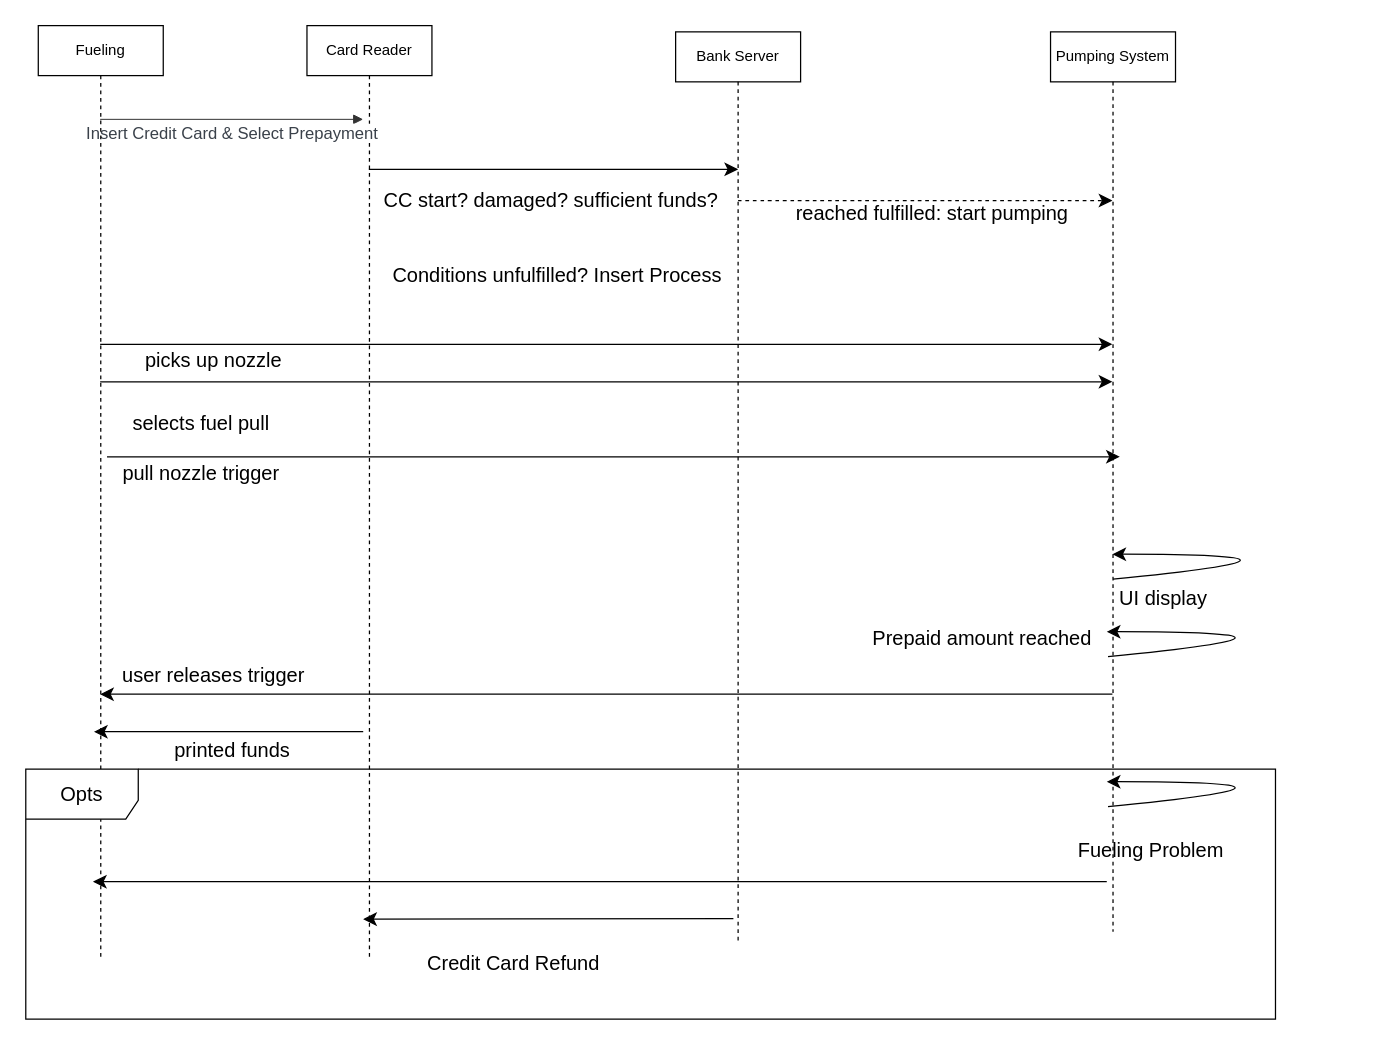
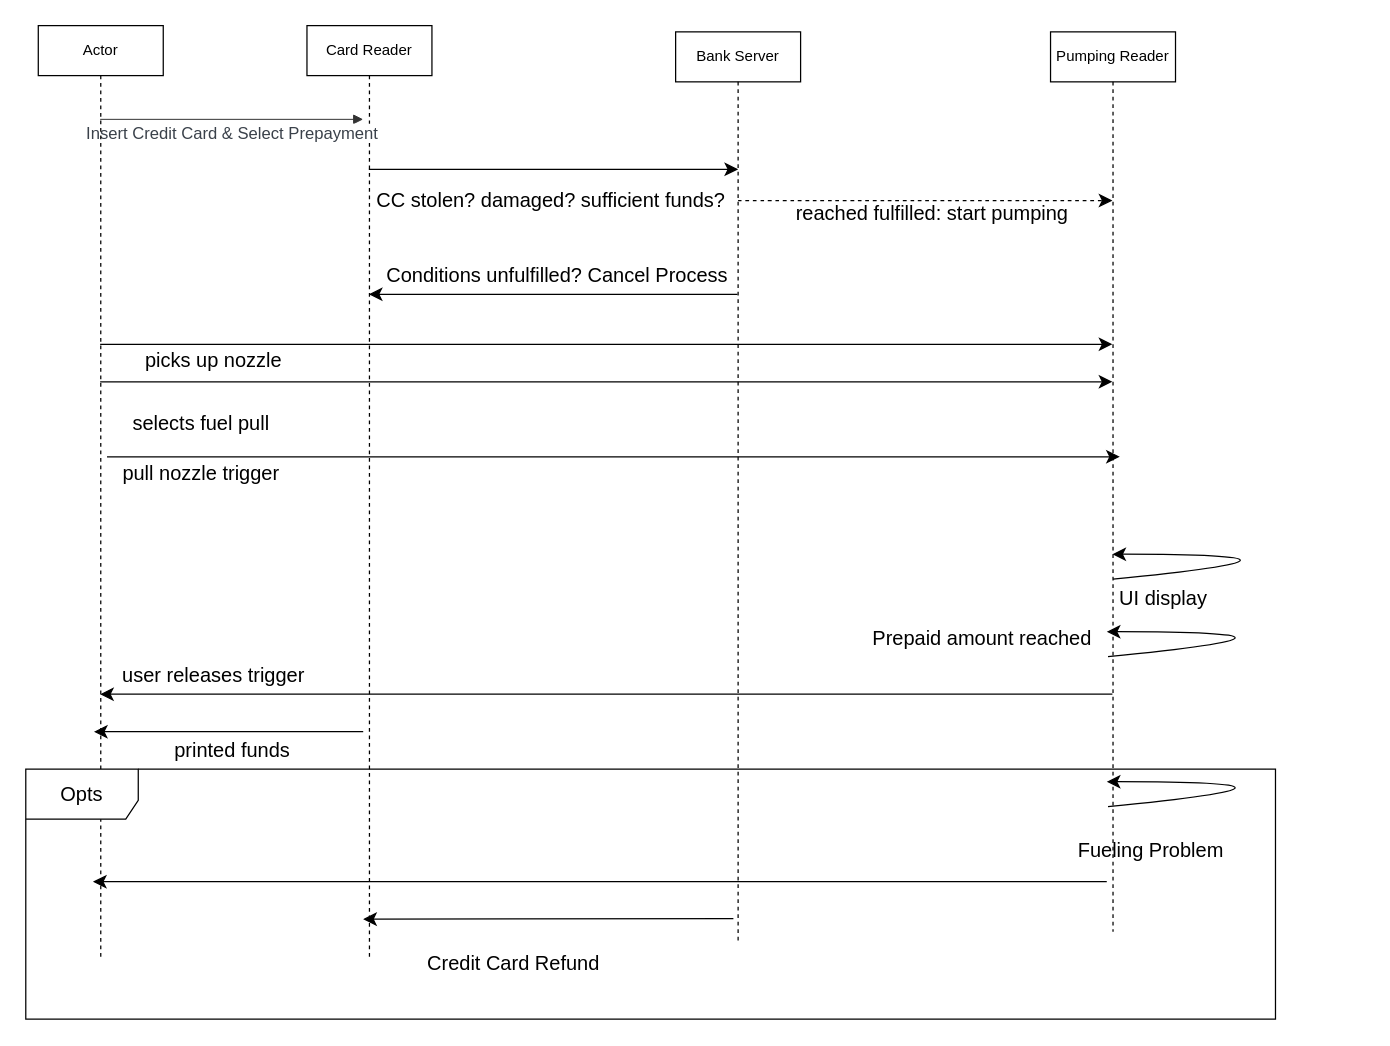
node "Fueling": label "Fueling" -> "Actor"
node "Pumping System": label "Pumping System" -> "Pumping Reader"
node "CC start? damaged? sufficient funds?": label "CC start? damaged? sufficient funds?" -> "CC stolen? damaged? sufficient funds?"
node "Conditions unfulfilled? Insert Process": label "Conditions unfulfilled? Insert Process" -> "Conditions unfulfilled? Cancel Process"
edge "Bank Server" -> "Card Reader": added
